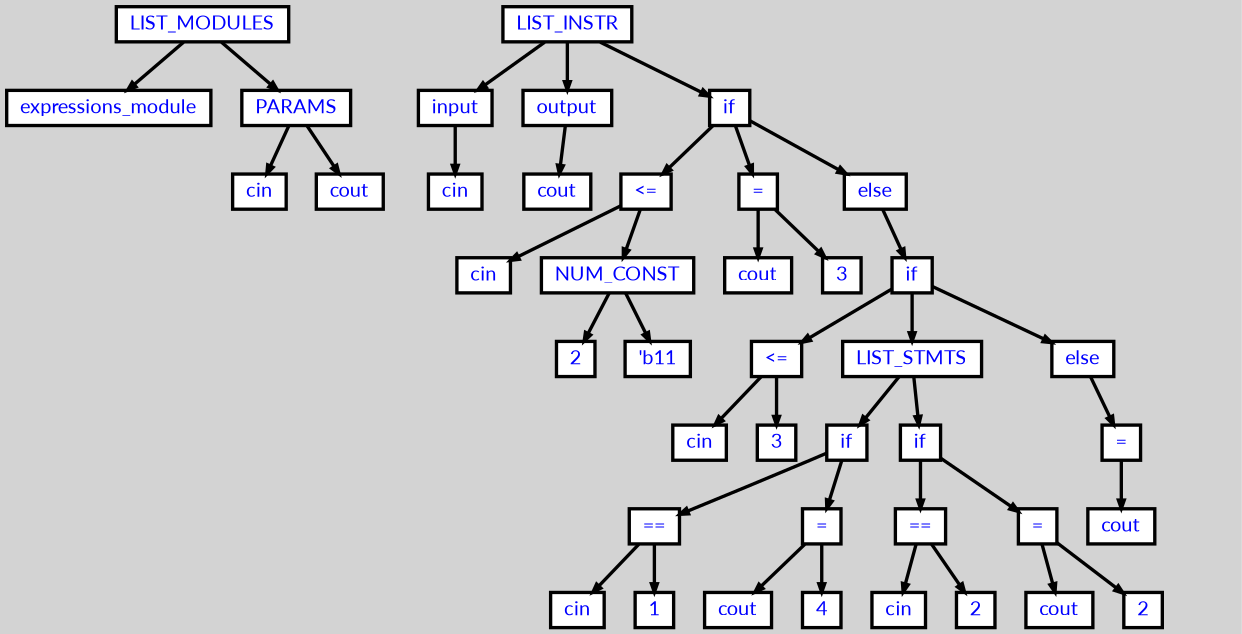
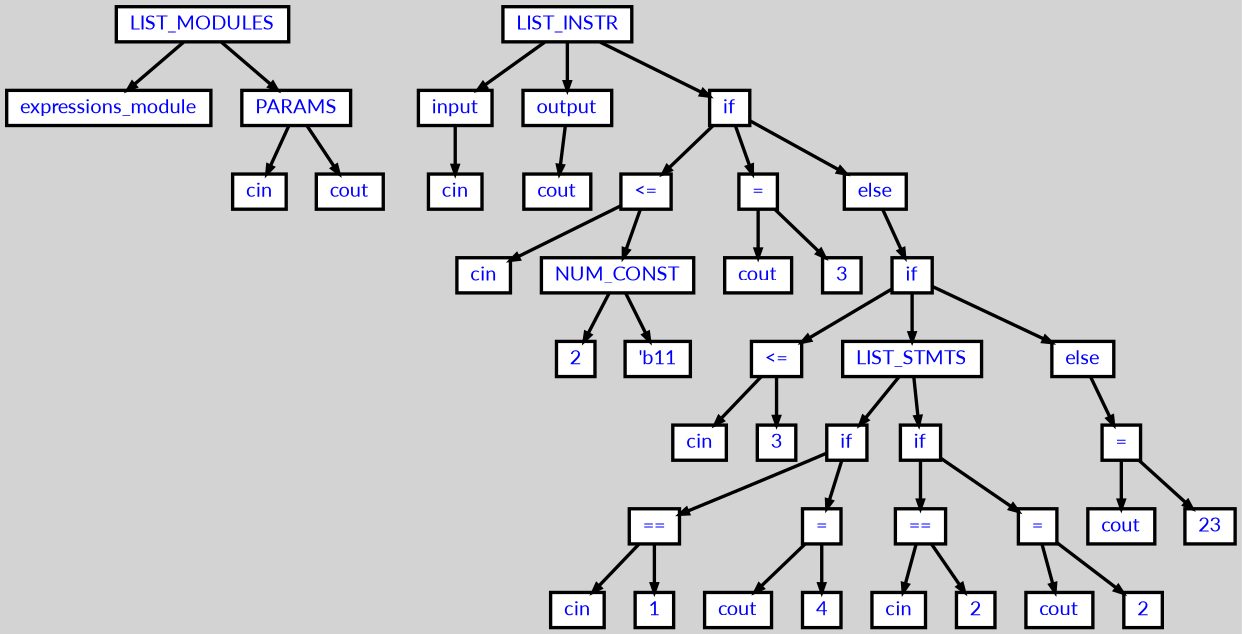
node "23": added
